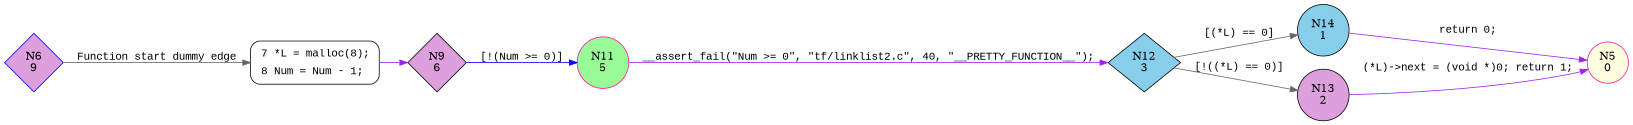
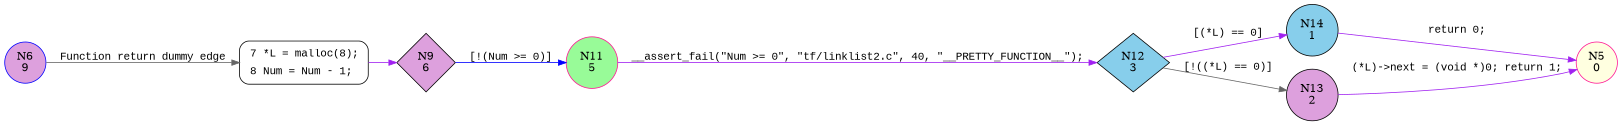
edge "N12 3" -> "N14 1": color gray40 -> purple
edge "N6 9" -> "7": label "Function start dummy edge" -> "Function return dummy edge"
node "N6 9": shape diamond -> circle
